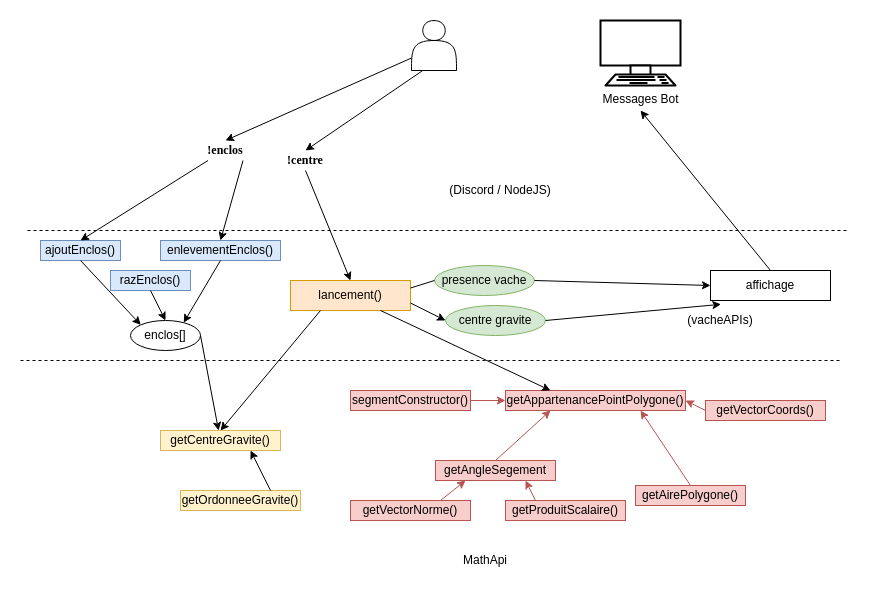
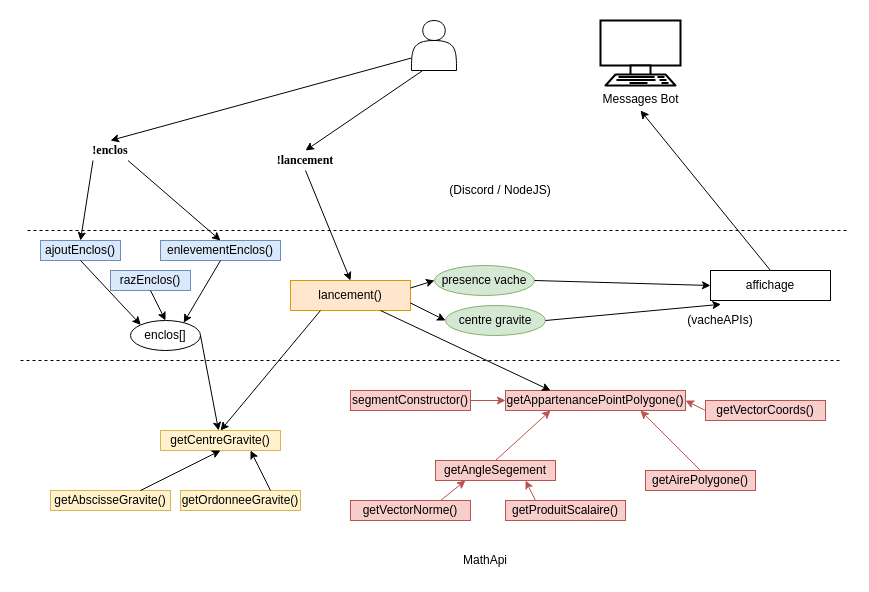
node "!enclos": moved (226, 151) -> (111, 151)
node "!centre": label "!centre" -> "!lancement"
edge "presence vache" -- "lancement()": arrowhead none -> classic
edge "getAbscisseGravite()" -> "getCentreGravite()": added
node "getAirePolygone()": moved (691, 496) -> (701, 481)
node "getAbscisseGravite()": added
